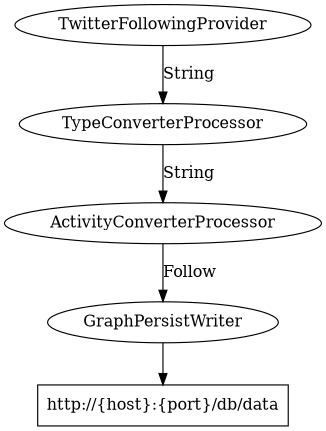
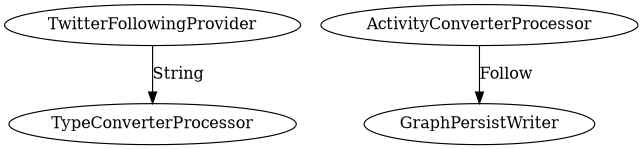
edge "TypeConverterProcessor" -> "ActivityConverterProcessor": removed, label "String"
node "http://{host}:{port}/db/data": removed
